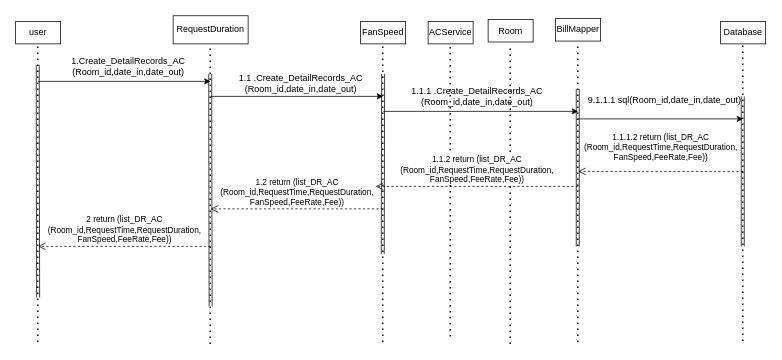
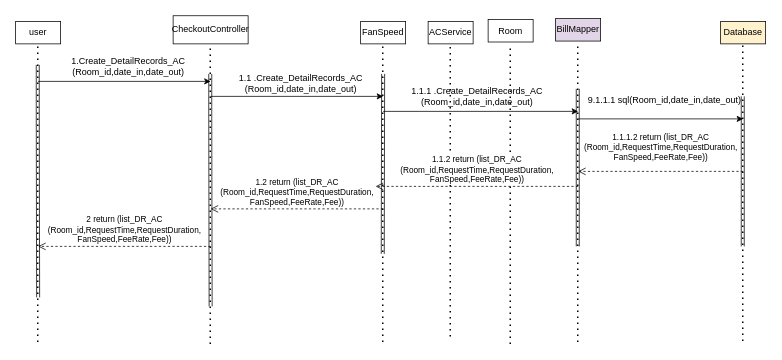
node "RequestDuration": label "RequestDuration" -> "CheckoutController"
node "BillMapper": fillcolor #ffffff -> #e1d5e7
node "Database": fillcolor #ffffff -> #fff2cc
